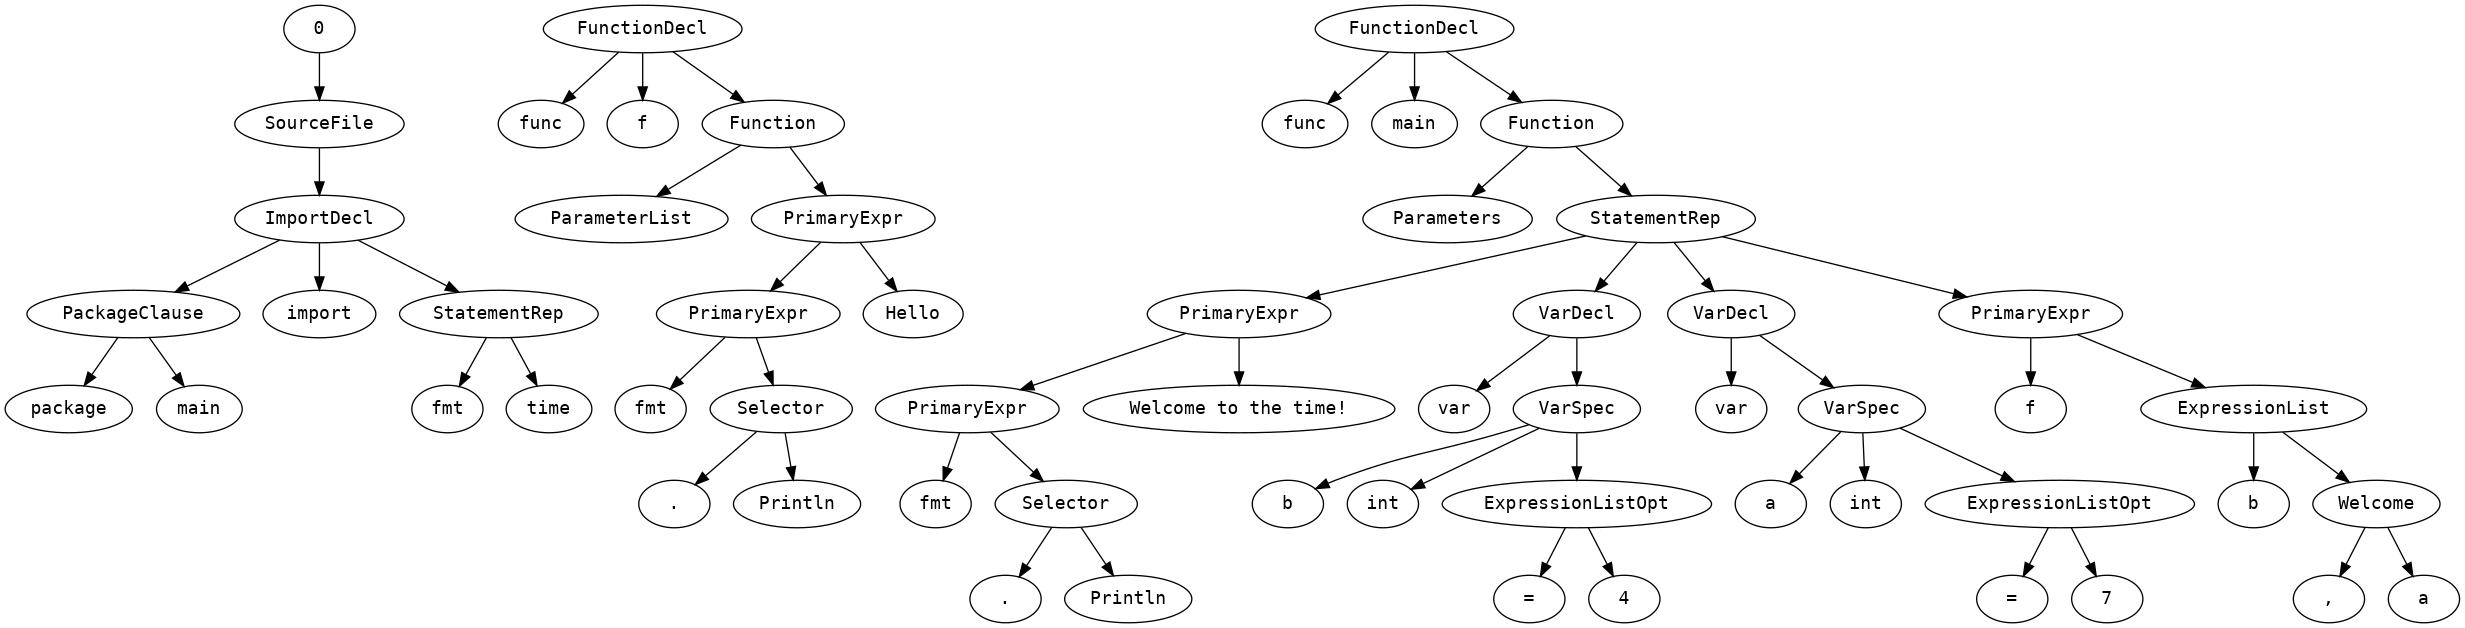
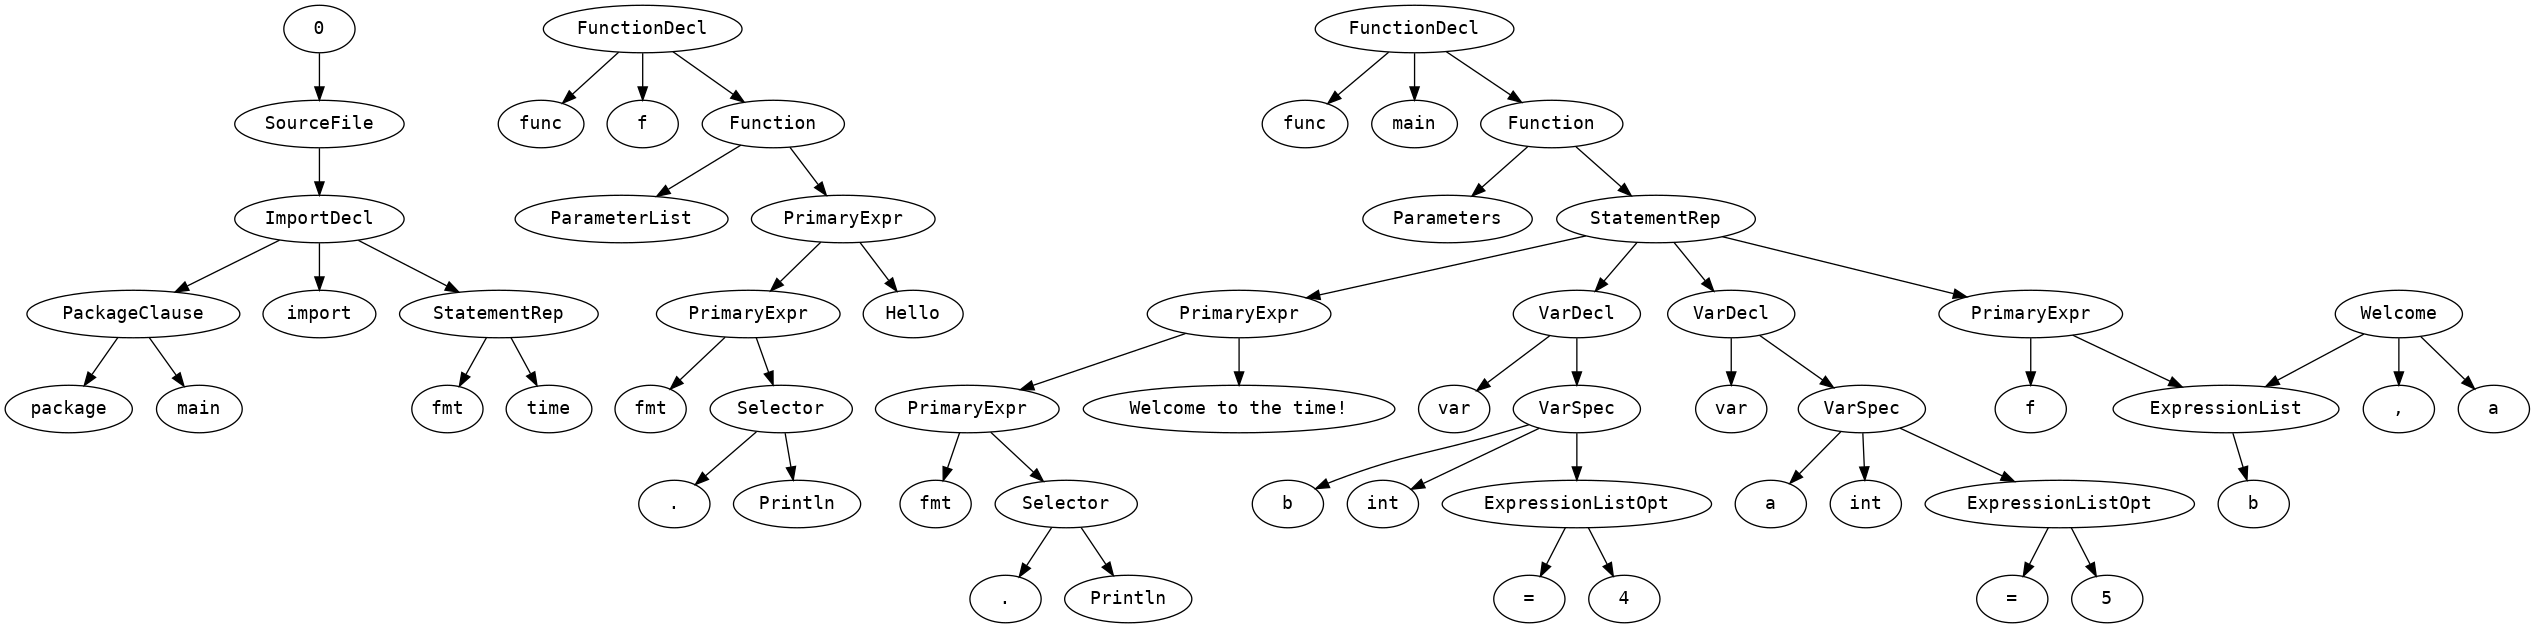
edge "ExpressionList" -> "Welcome": reversed
node "7": label "7" -> "5"
